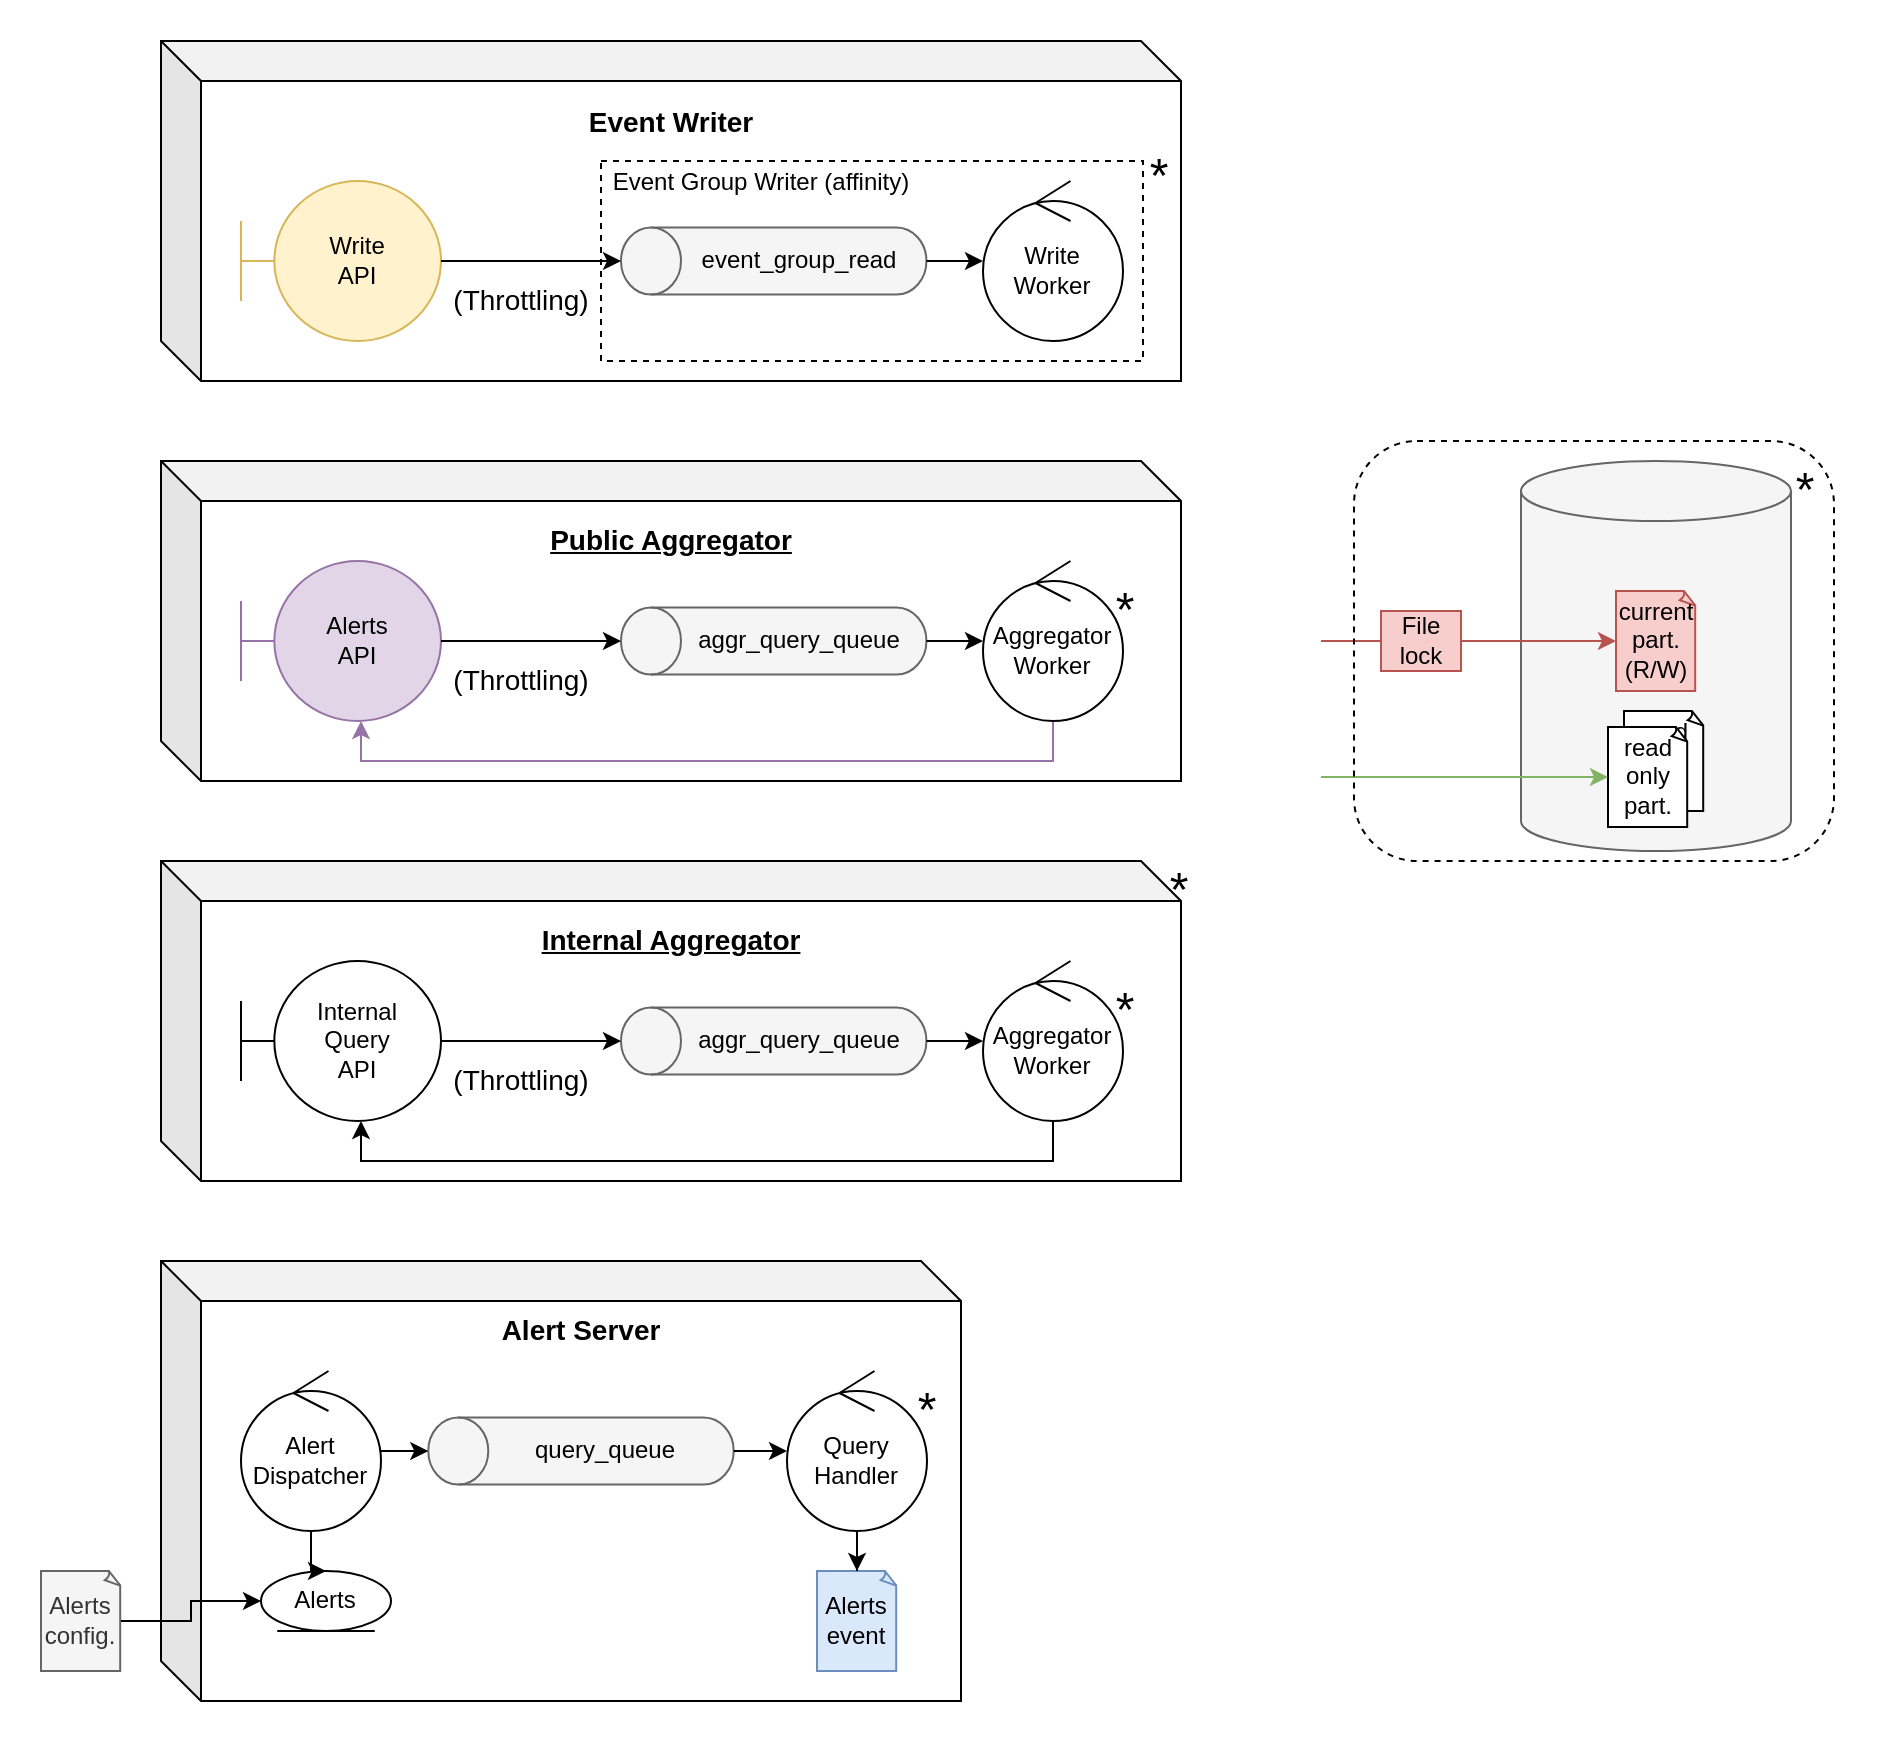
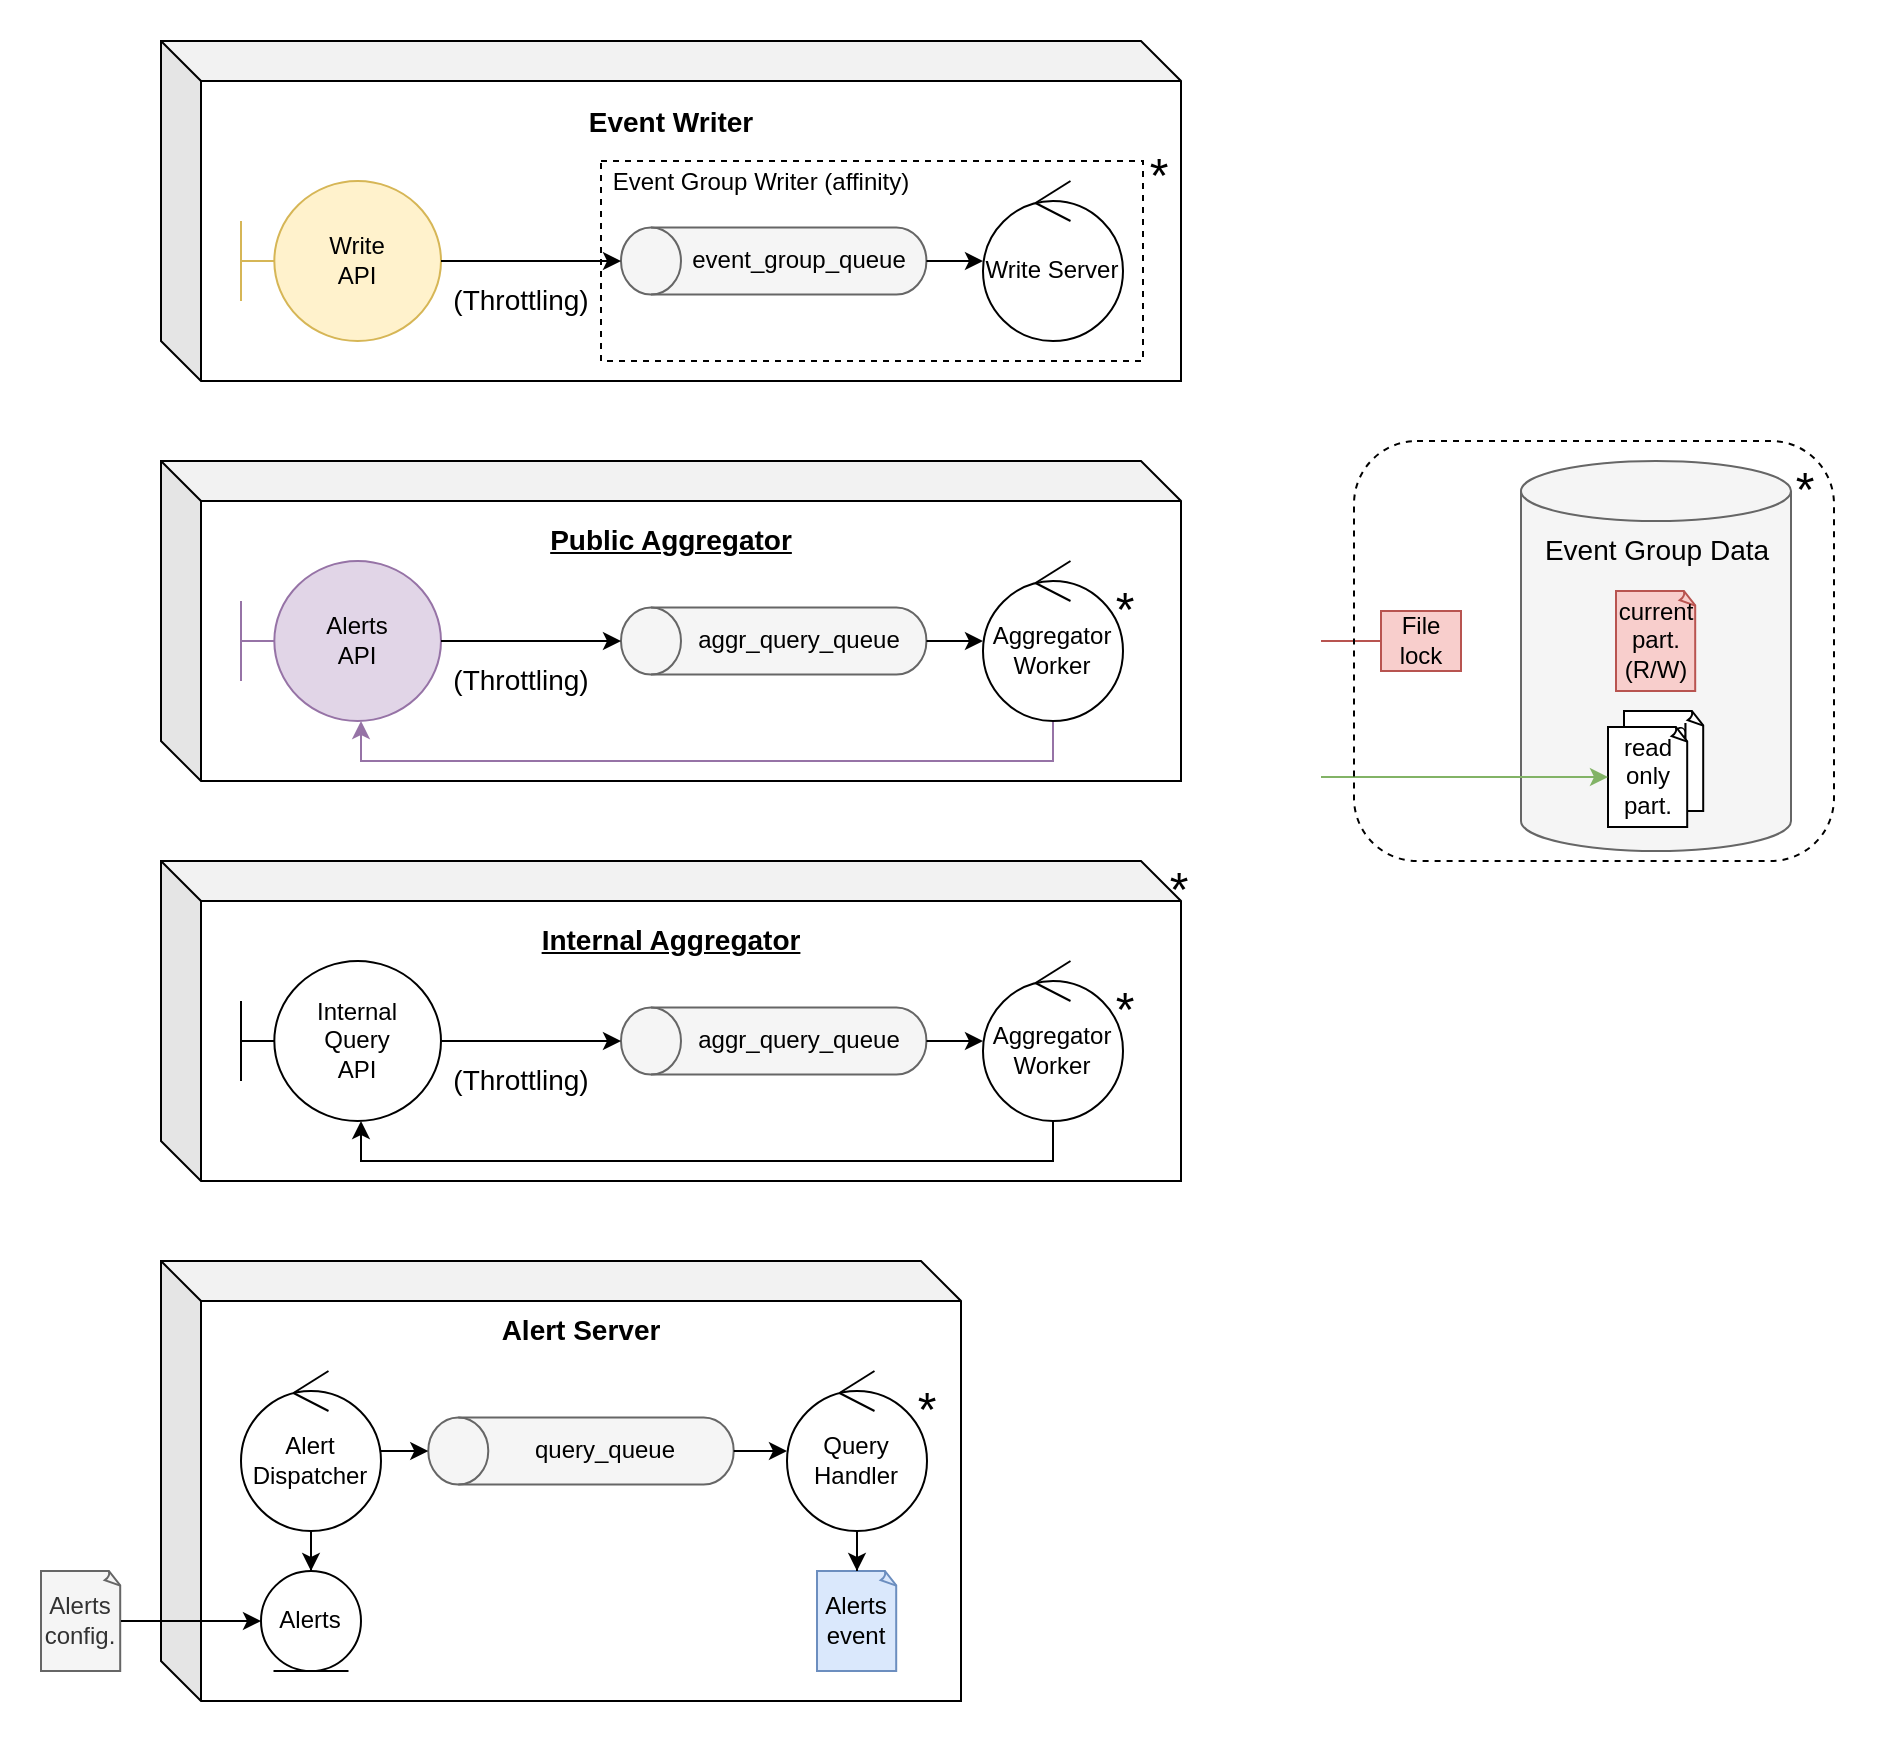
node "event_group_read": label "event_group_read" -> "event_group_queue"
node "Write Worker": label "Write Worker" -> "Write Server"
node "Event Group Data": added
edge "File lock" -> "current part. (R/W)": removed
node "Alerts": size 130x60 -> 100x100
